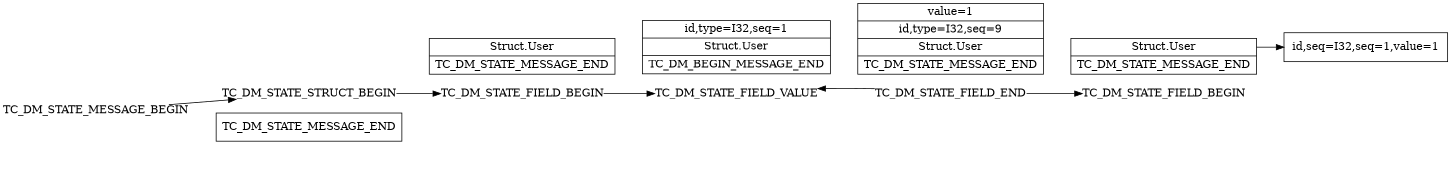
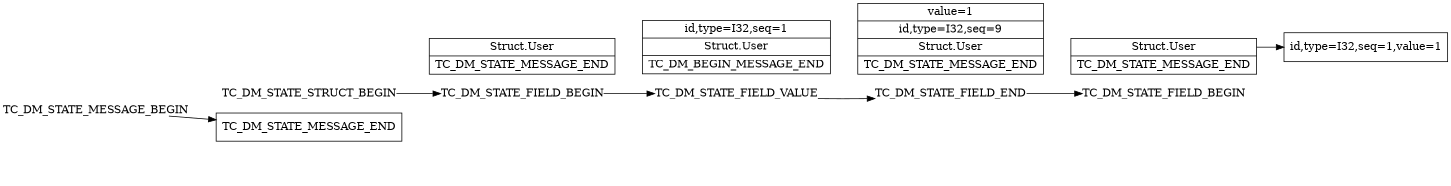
node "id,seq=I32,seq=1,value=1": label "id,seq=I32,seq=1,value=1" -> "id,type=I32,seq=1,value=1"
edge "TC_DM_STATE_FIELD_END" -> "TC_DM_STATE_FIELD_VALUE": reversed
edge "TC_DM_STATE_MESSAGE_BEGIN" -> "TC_DM_STATE_STRUCT_BEGIN": now "TC_DM_STATE_MESSAGE_BEGIN" -> "TC_DM_STATE_MESSAGE_END"
